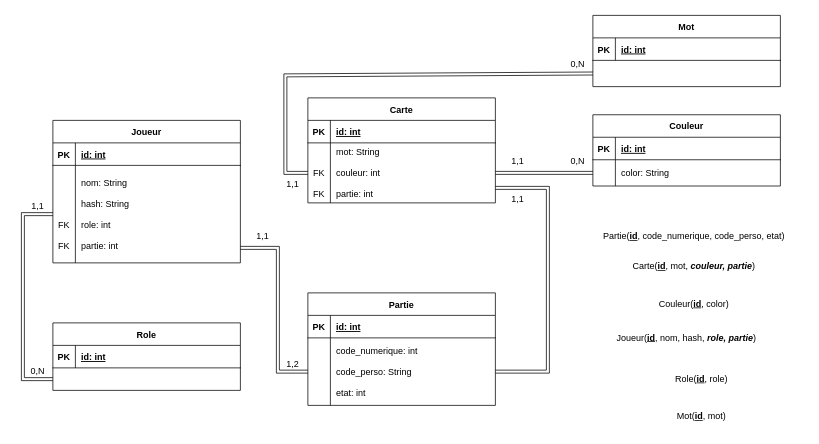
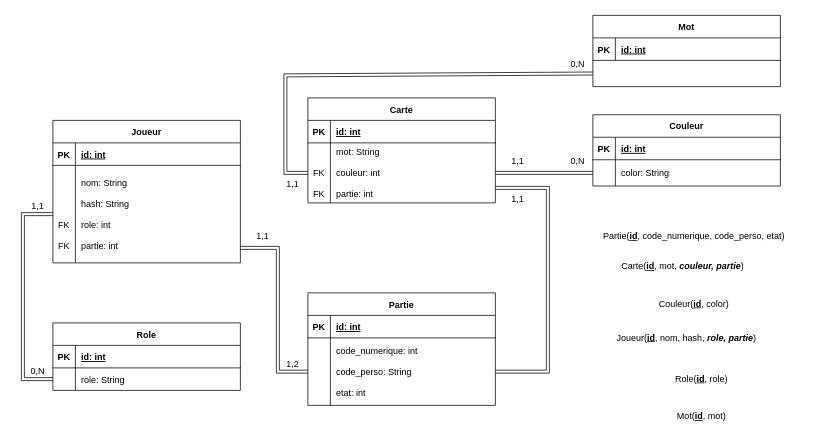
node "Carte(id, mot, couleur, partie)": moved (694, 267) -> (683, 267)
node "role: String": added
